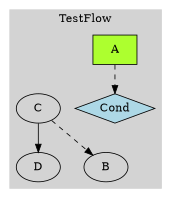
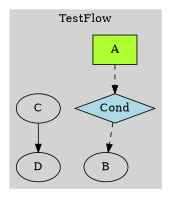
edge "C" -> "B": now "Cond" -> "B"
